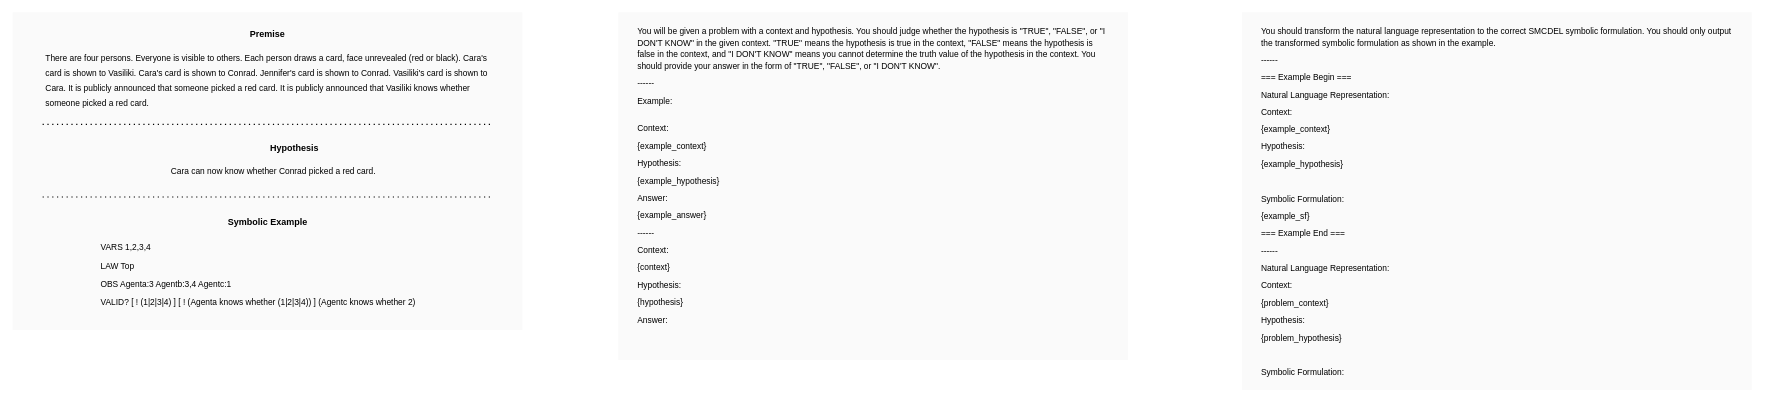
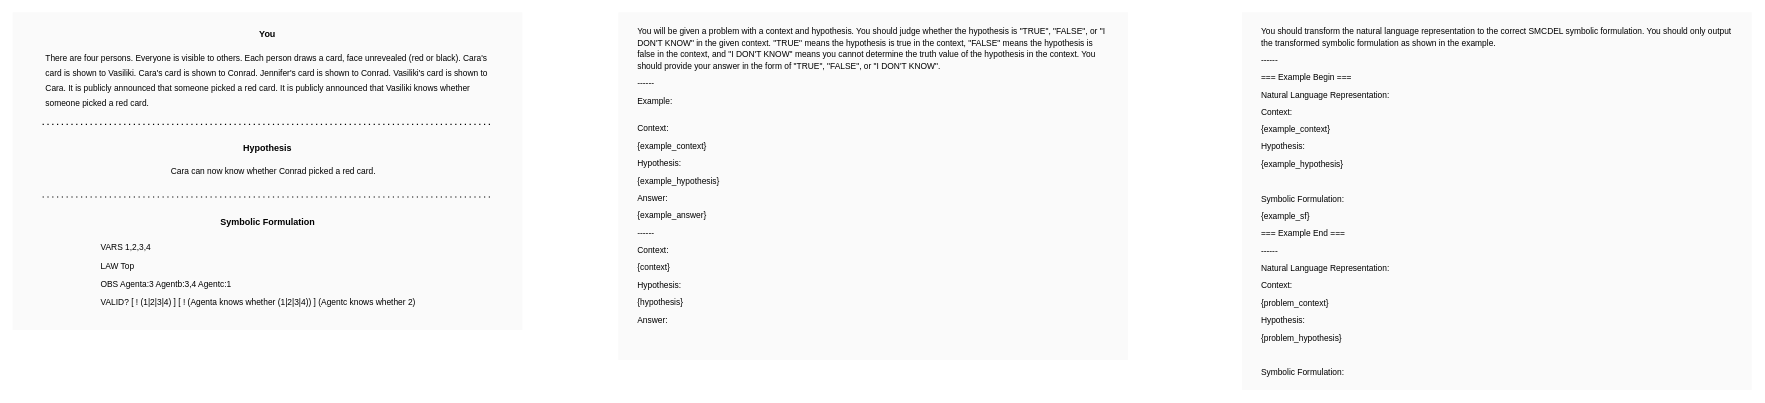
node "Premise": label "Premise" -> "You"
node "Hypothesis": moved (294, 147) -> (267, 147)
node "Symbolic Example": label "Symbolic Example" -> "Symbolic Formulation"
